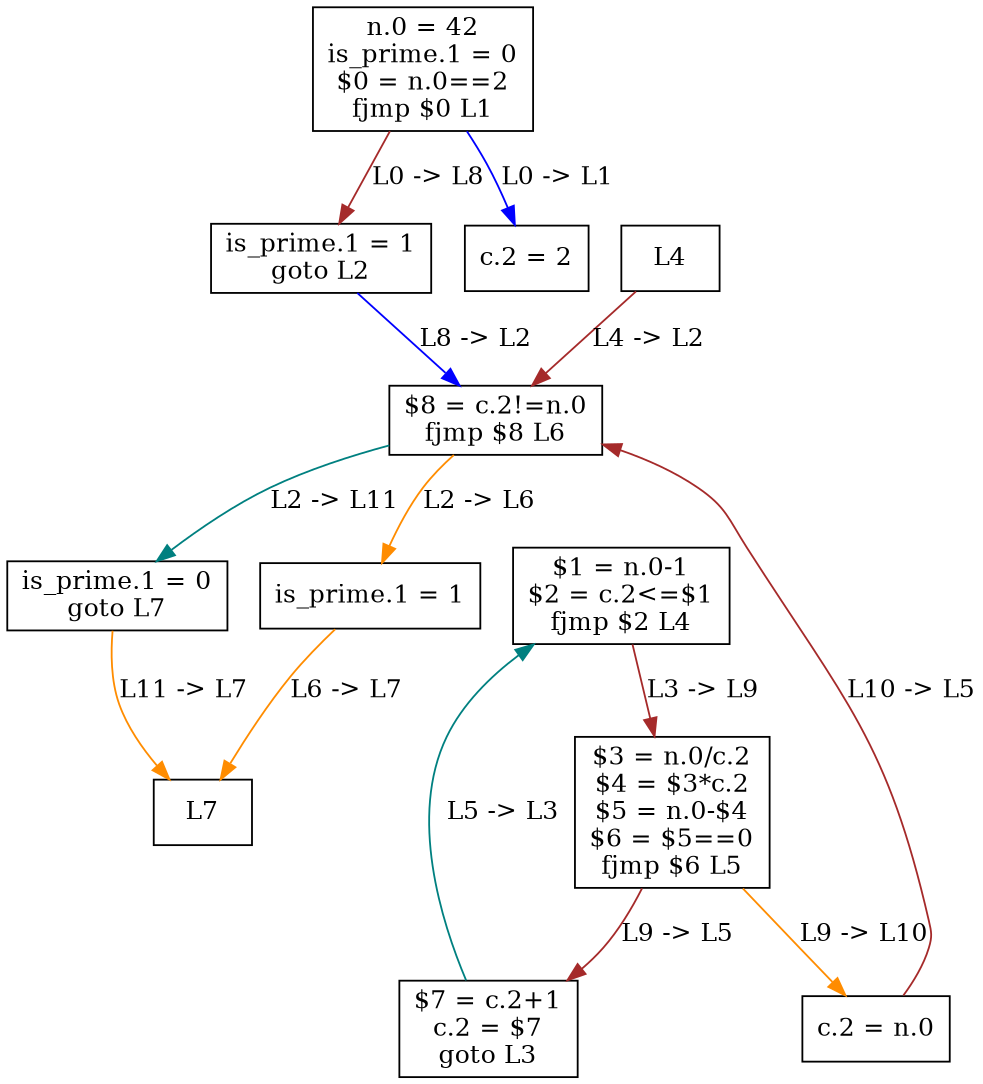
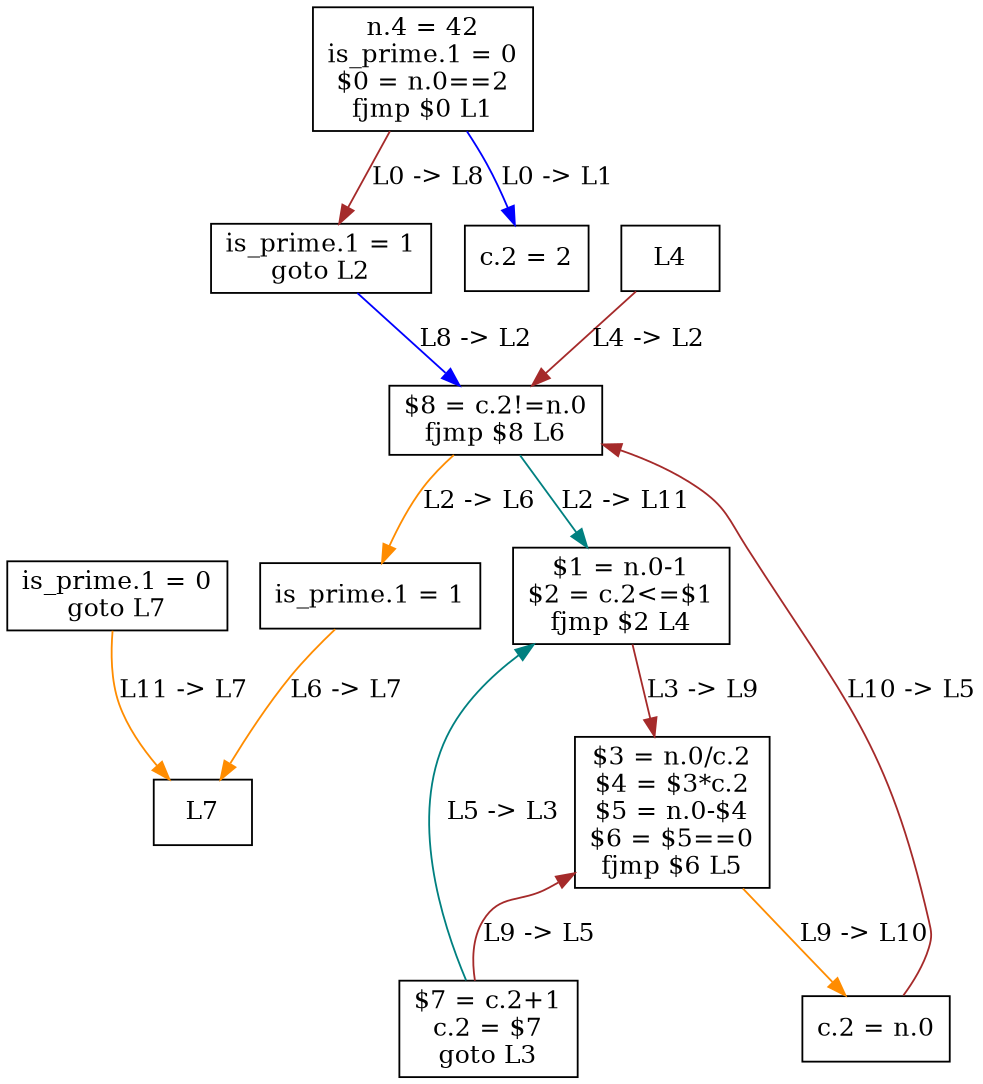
node "n.0 = 42 is_prime.1 = 0 $0 = n.0==2 fjmp $0 L1": label "n.0 = 42 is_prime.1 = 0 $0 = n.0==2 fjmp $0 L1" -> "n.4 = 42 is_prime.1 = 0 $0 = n.0==2 fjmp $0 L1"
edge "$8 = c.2!=n.0 fjmp $8 L6" -> "is_prime.1 = 0 goto L7": now "$8 = c.2!=n.0 fjmp $8 L6" -> "$1 = n.0-1 $2 = c.2<=$1 fjmp $2 L4"
edge "$3 = n.0/c.2 $4 = $3*c.2 $5 = n.0-$4 $6 = $5==0 fjmp $6 L5" -> "$7 = c.2+1 c.2 = $7 goto L3": reversed
